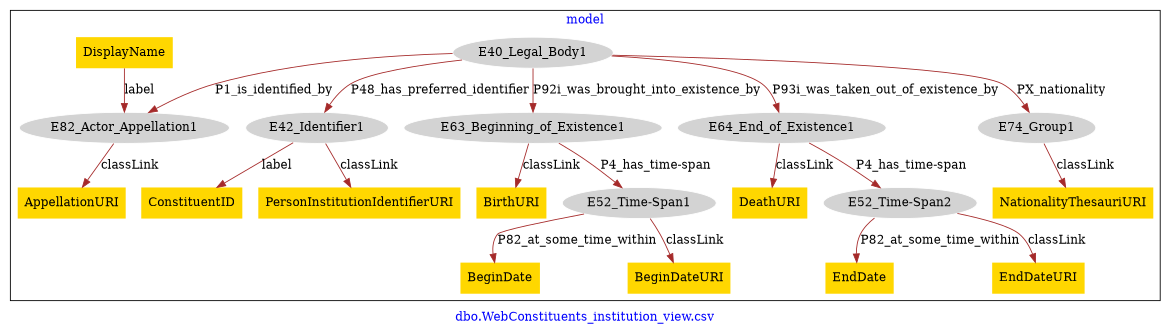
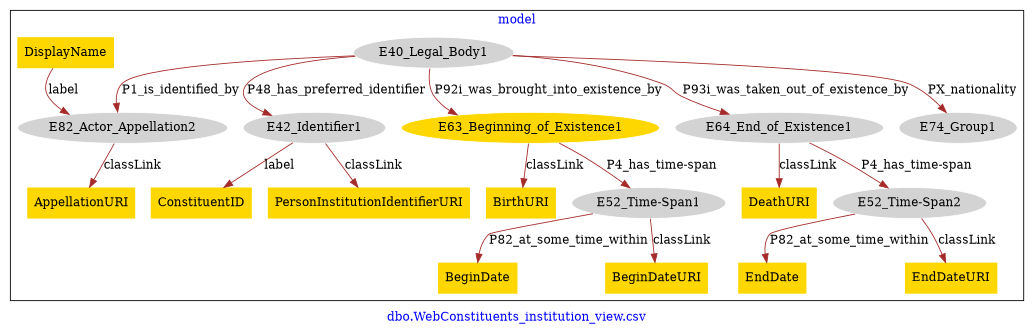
node "E82_Actor_Appellation1": label "E82_Actor_Appellation1" -> "E82_Actor_Appellation2"
node "E63_Beginning_of_Existence1": fillcolor lightgray -> gold
node "NationalityThesauriURI": removed
